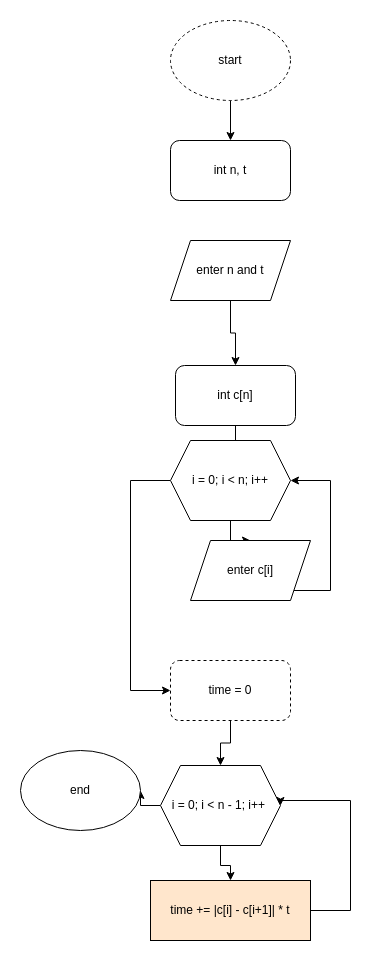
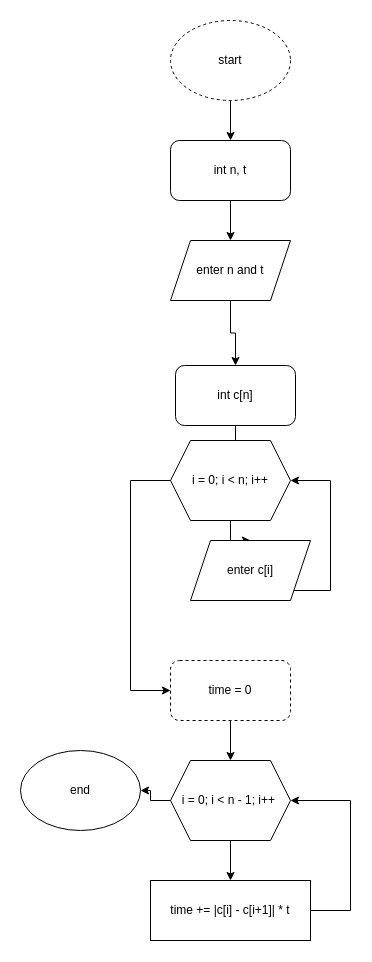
edge "int n, t" -> "enter n and t": added
node "i = 0; i < n - 1; i++": moved (221, 806) -> (231, 801)
node "time += |c[i] - c[i+1]| * t": fillcolor #ffe6cc -> #ffffff
